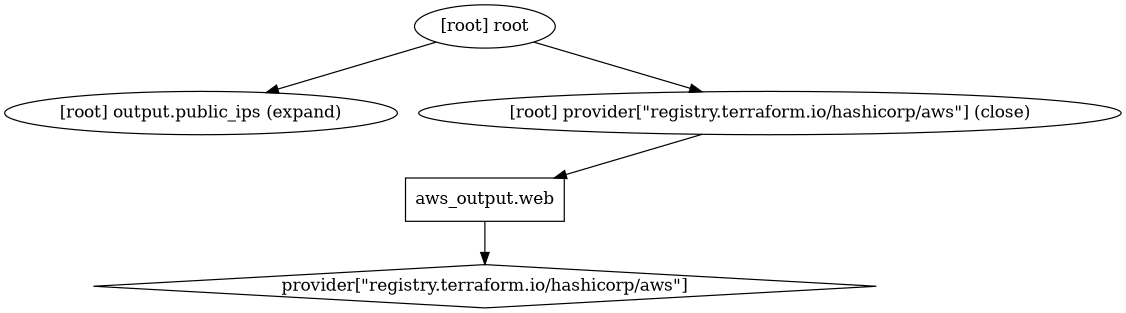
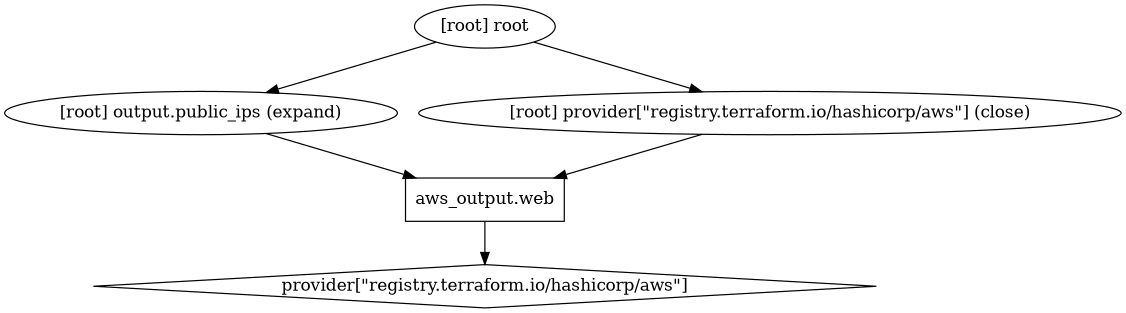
edge "[root] output.public_ips (expand)" -> "aws_output.web": added
